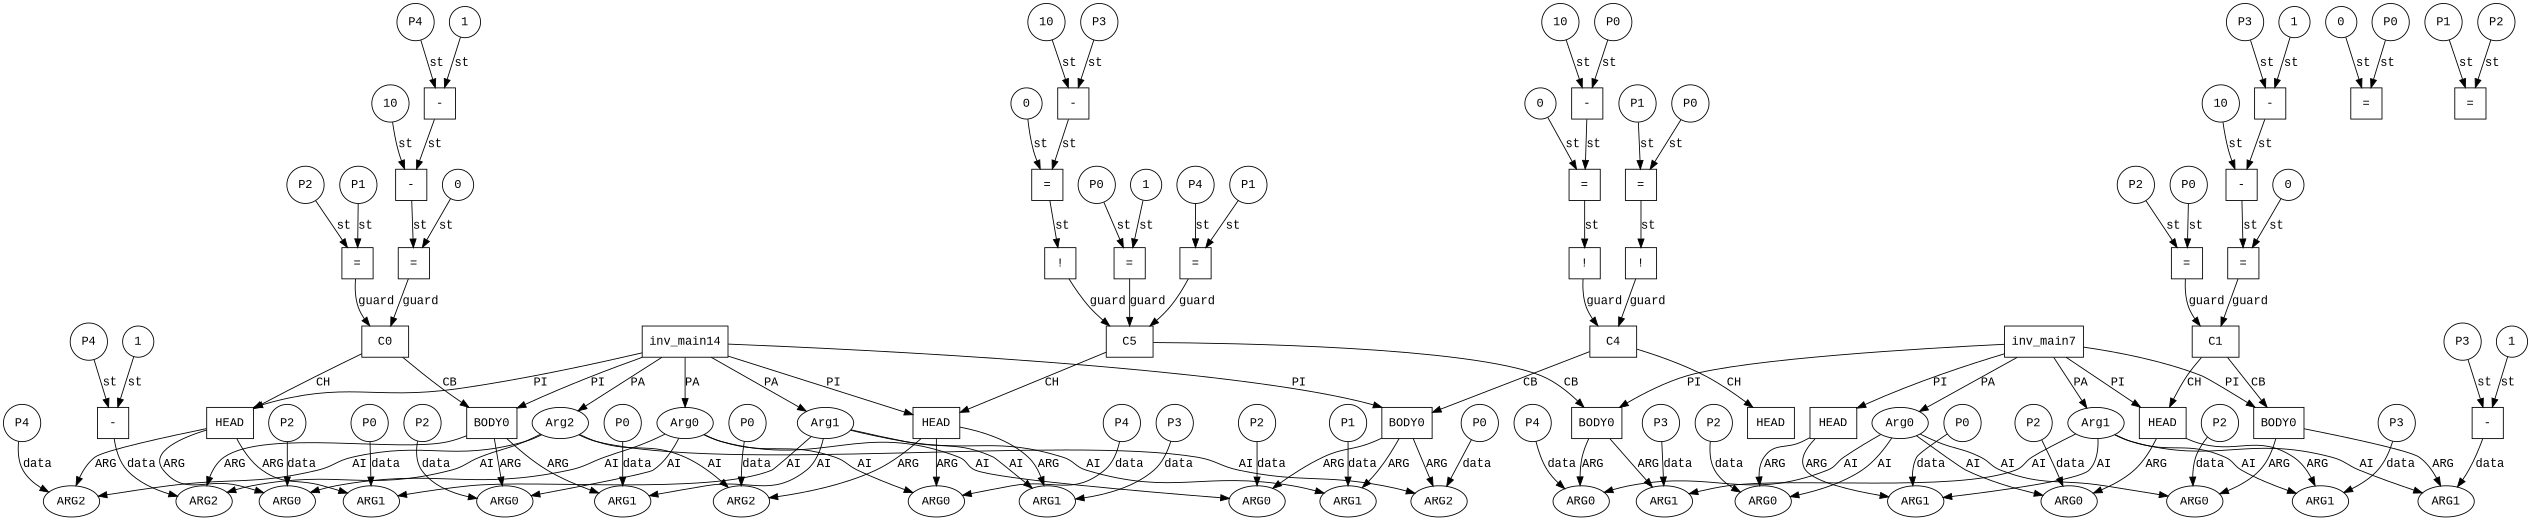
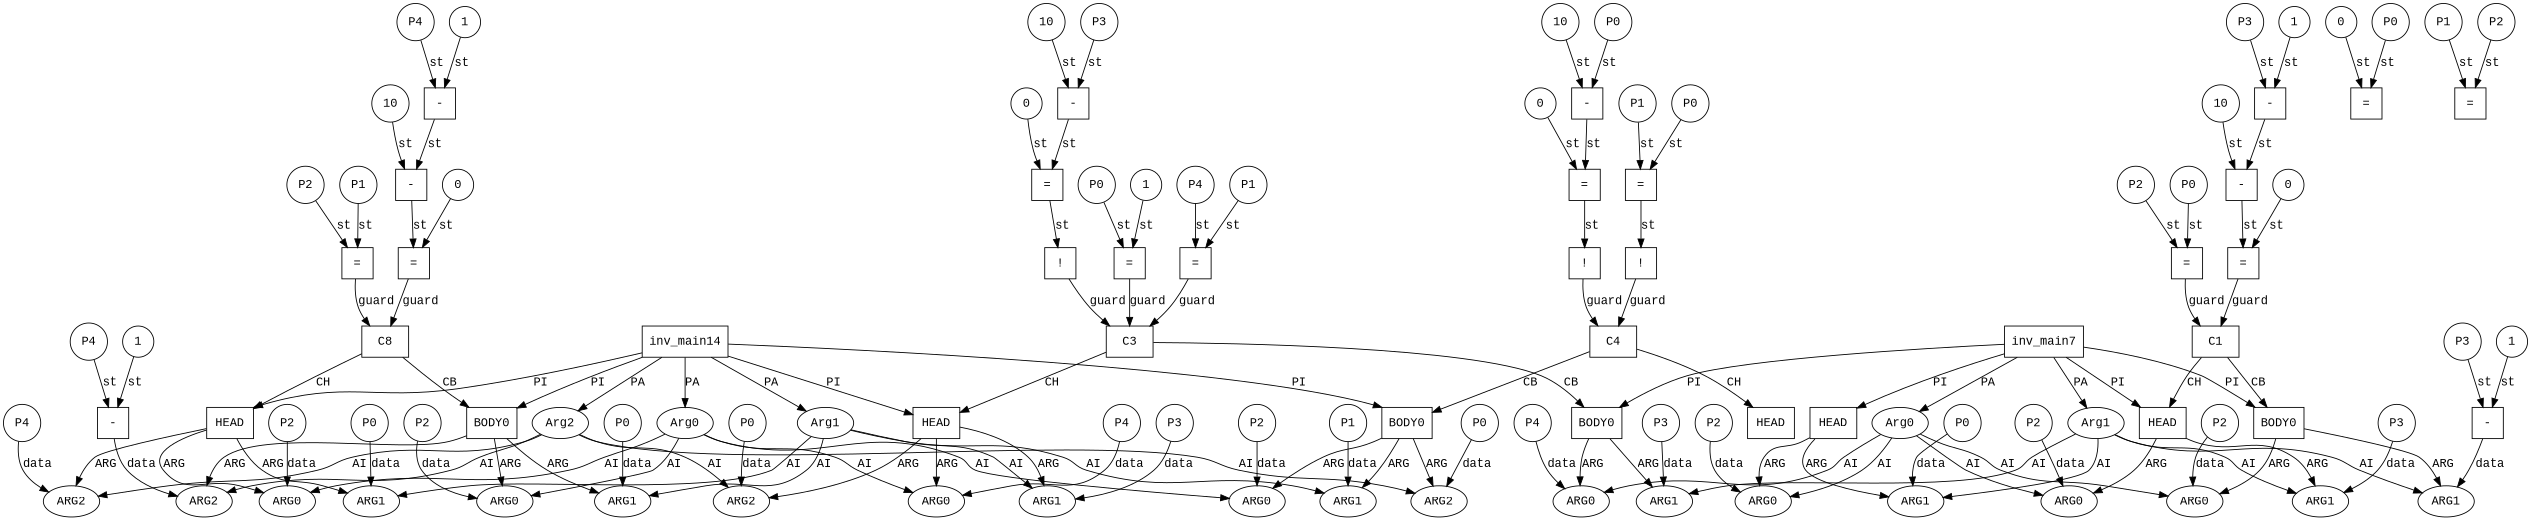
node "C0": label "C0" -> "C8"
node "C5": label "C5" -> "C3"
